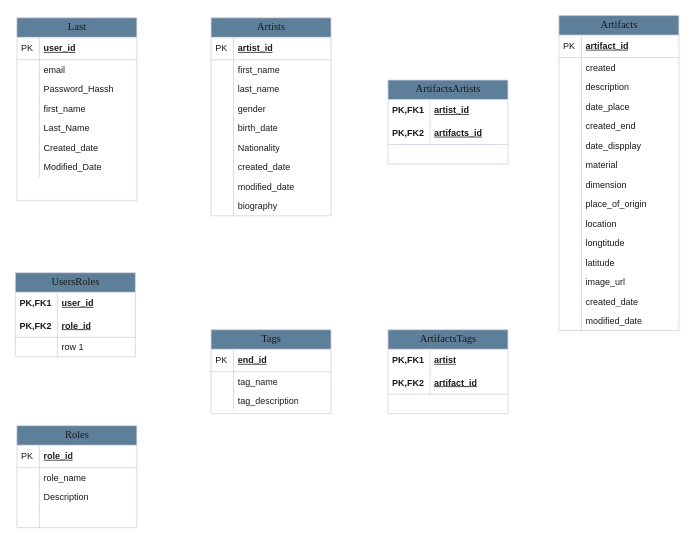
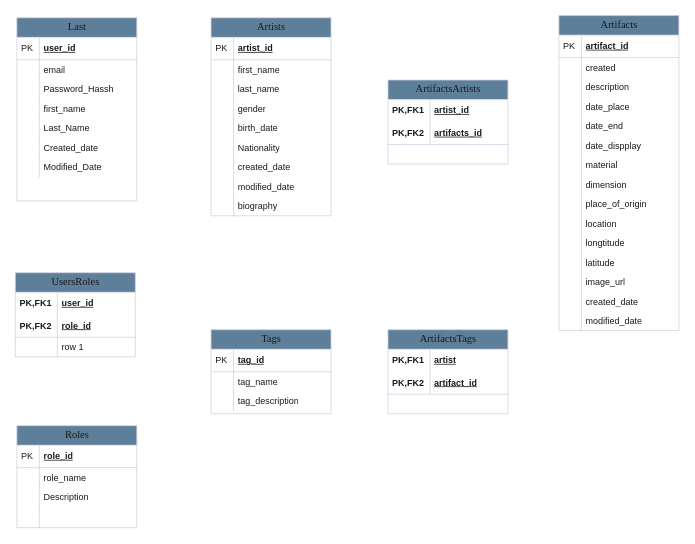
node "created_end": label "created_end" -> "date_end"
node "end_id": label "end_id" -> "tag_id"
